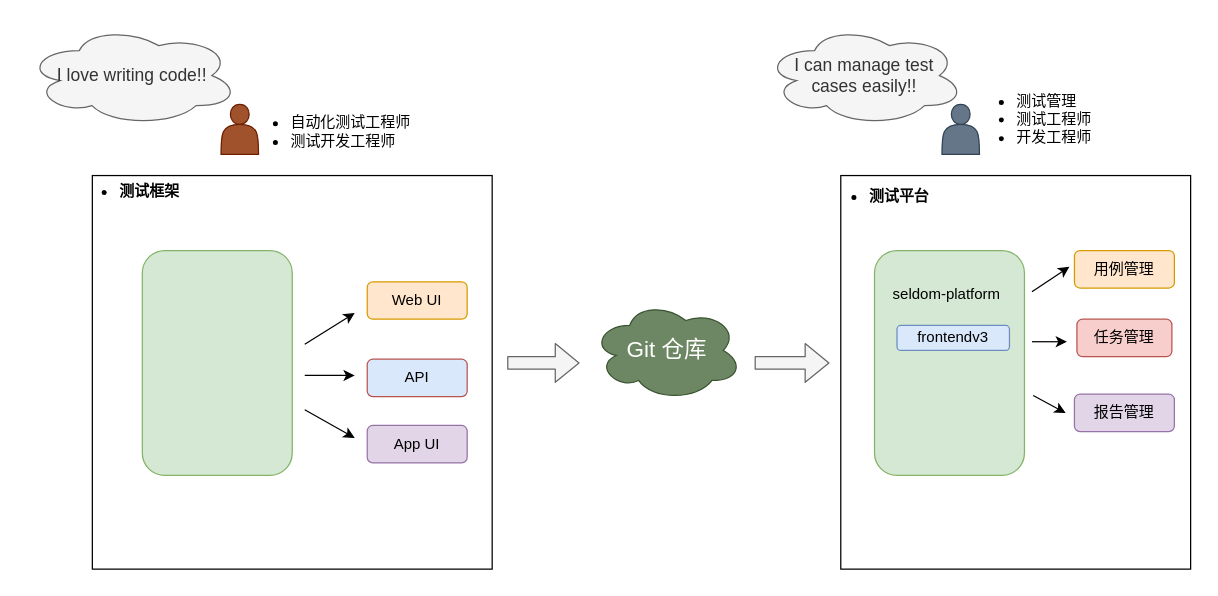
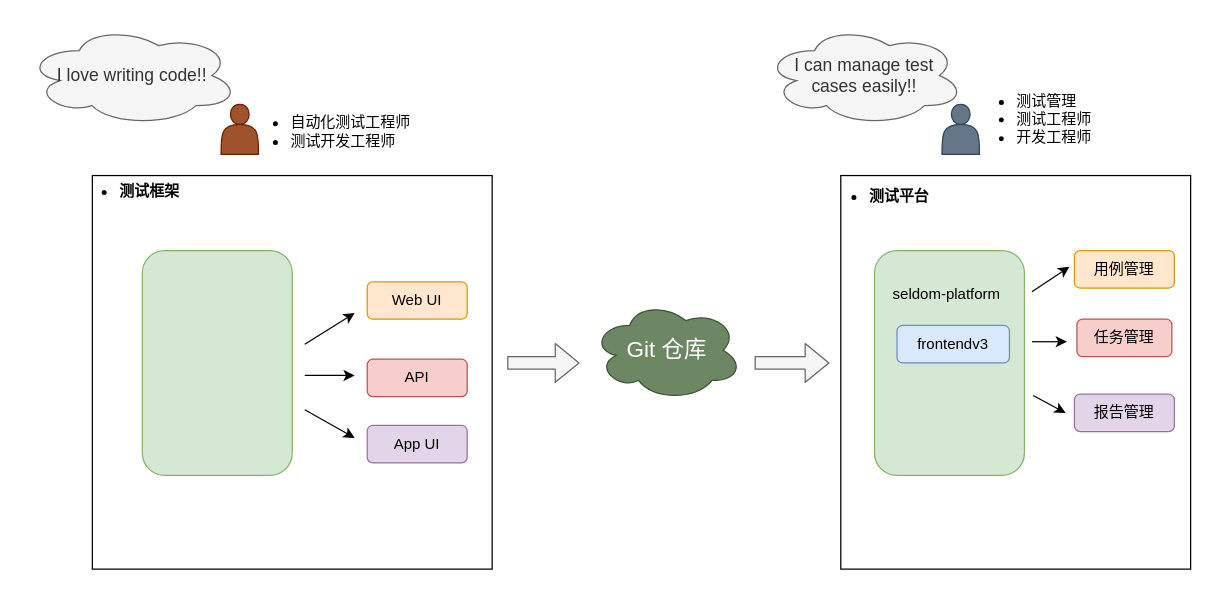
node "frontendv3": size 113x25 -> 113x38
node "API": fillcolor #dae8fc -> #f8cecc
